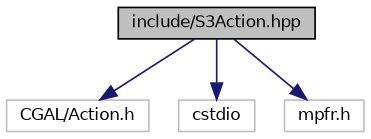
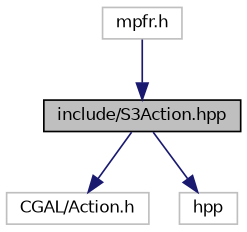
edge "include/S3Action.hpp" -> "mpfr.h": reversed
node "cstdio": label "cstdio" -> "hpp"
